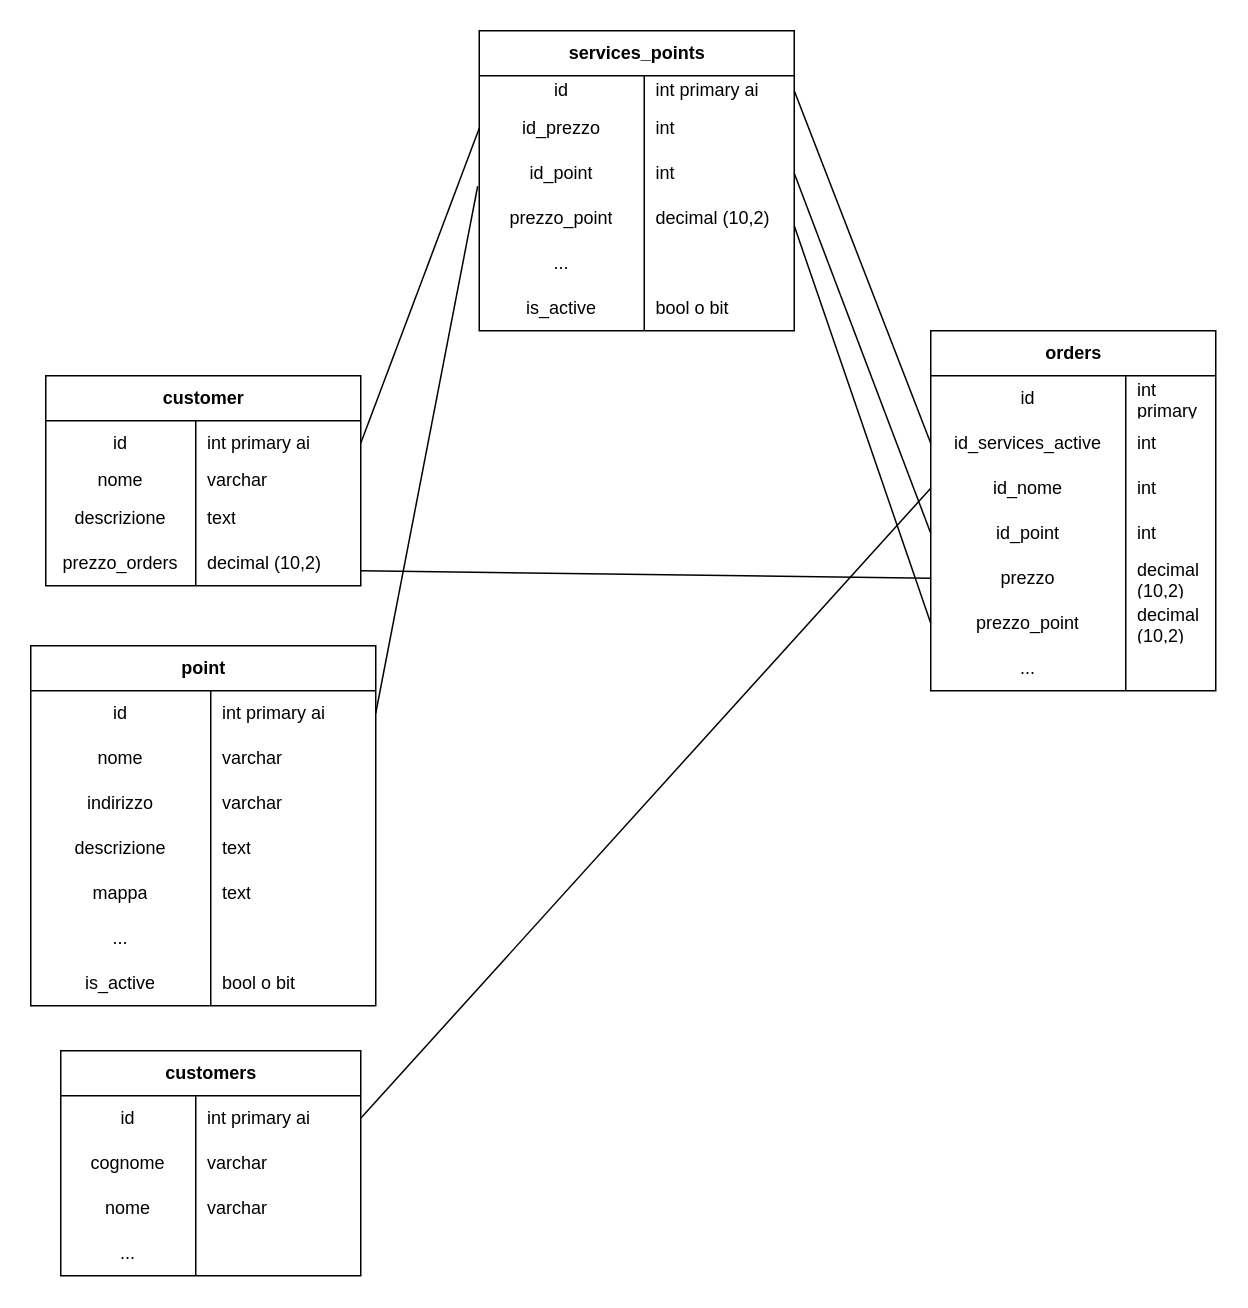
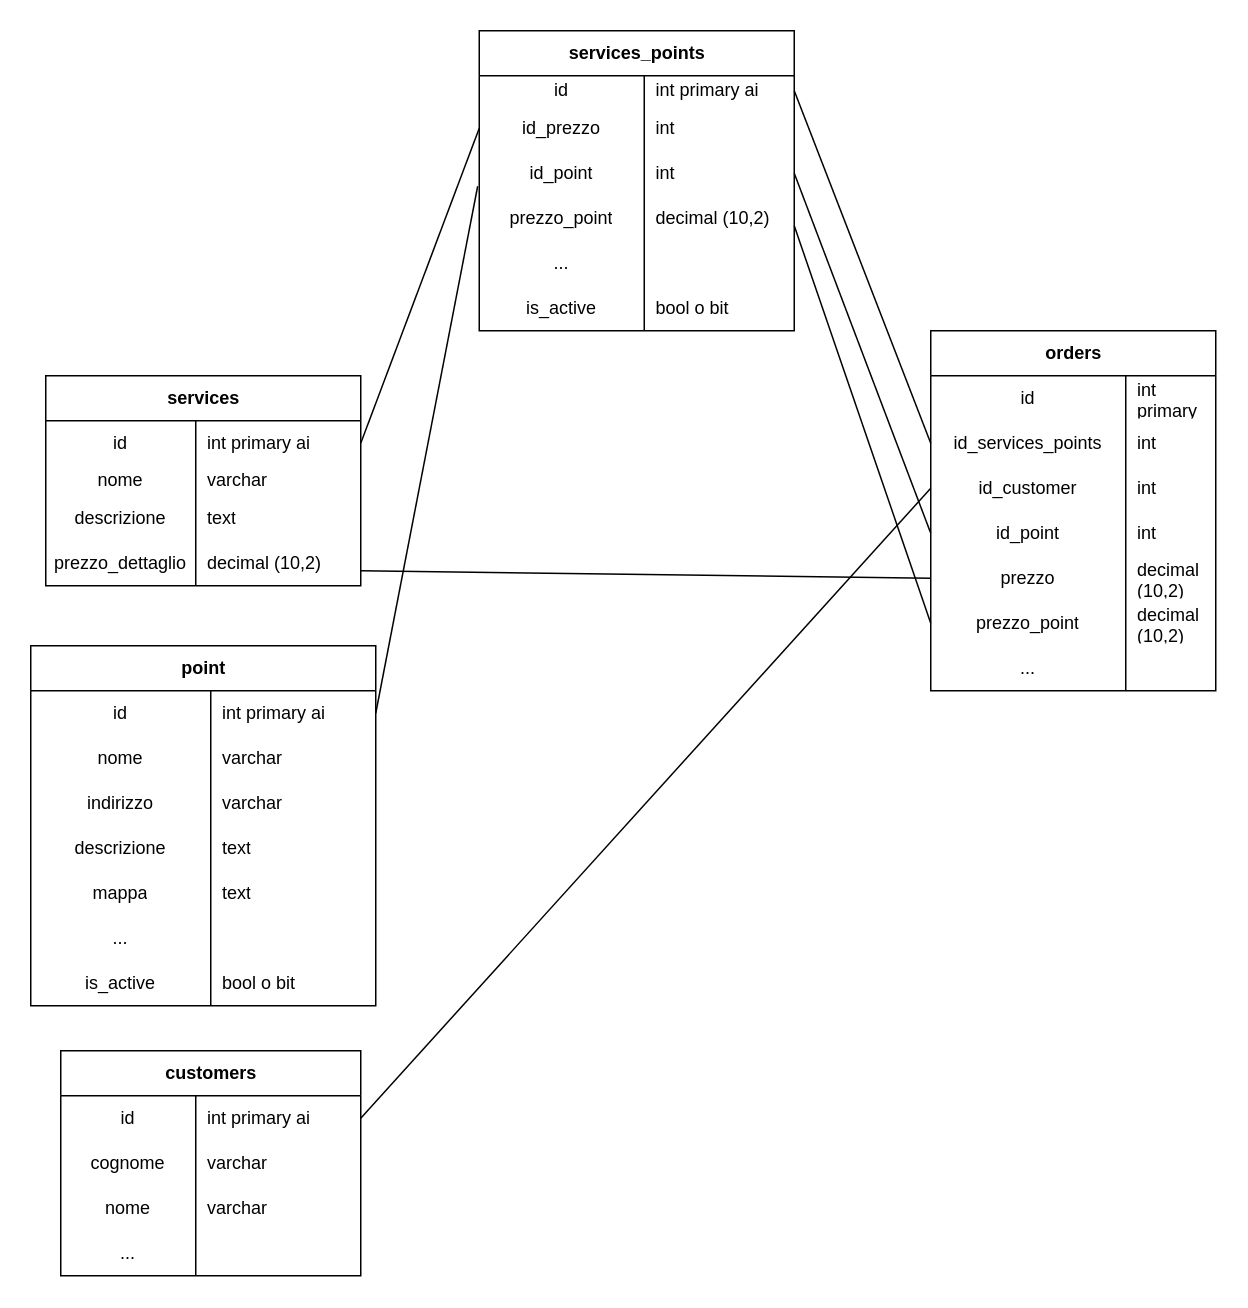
node "customer": label "customer" -> "services"
node "id_services_active": label "id_services_active" -> "id_services_points"
node "id_nome": label "id_nome" -> "id_customer"
node "prezzo_orders": label "prezzo_orders" -> "prezzo_dettaglio"
